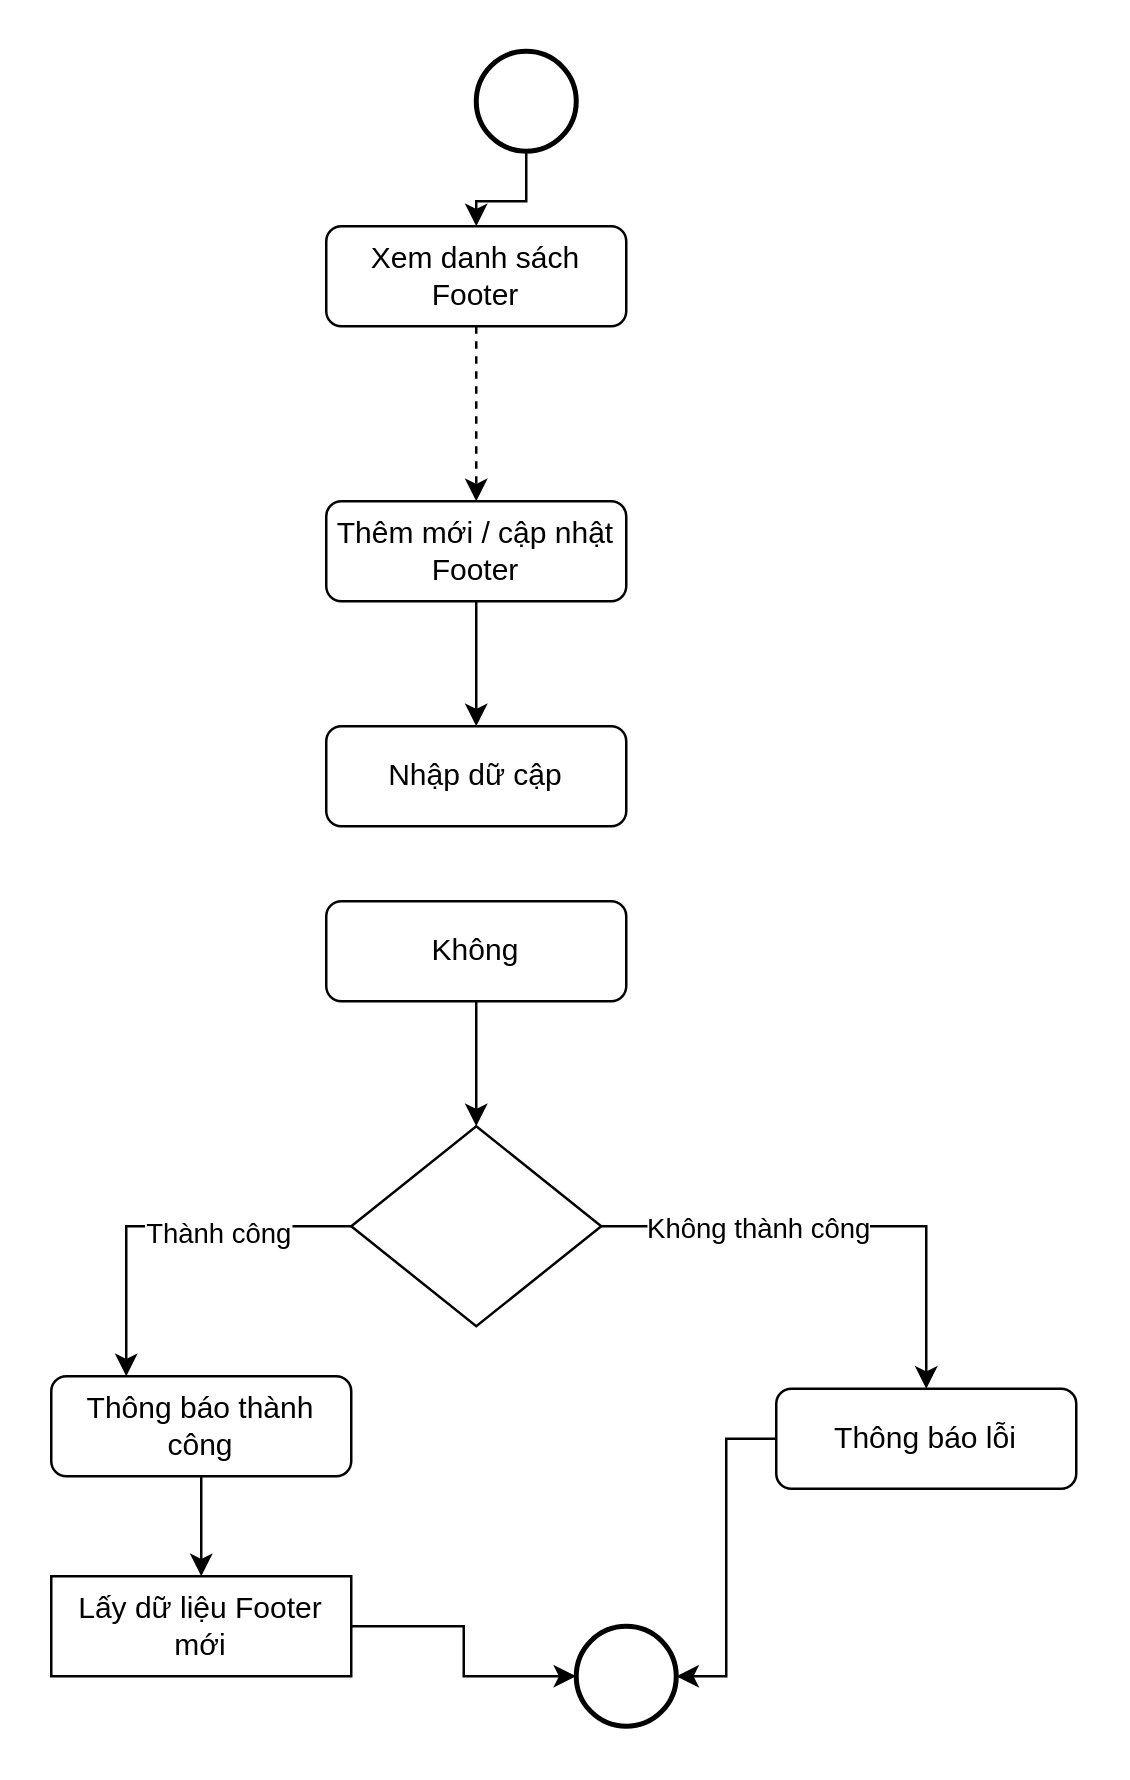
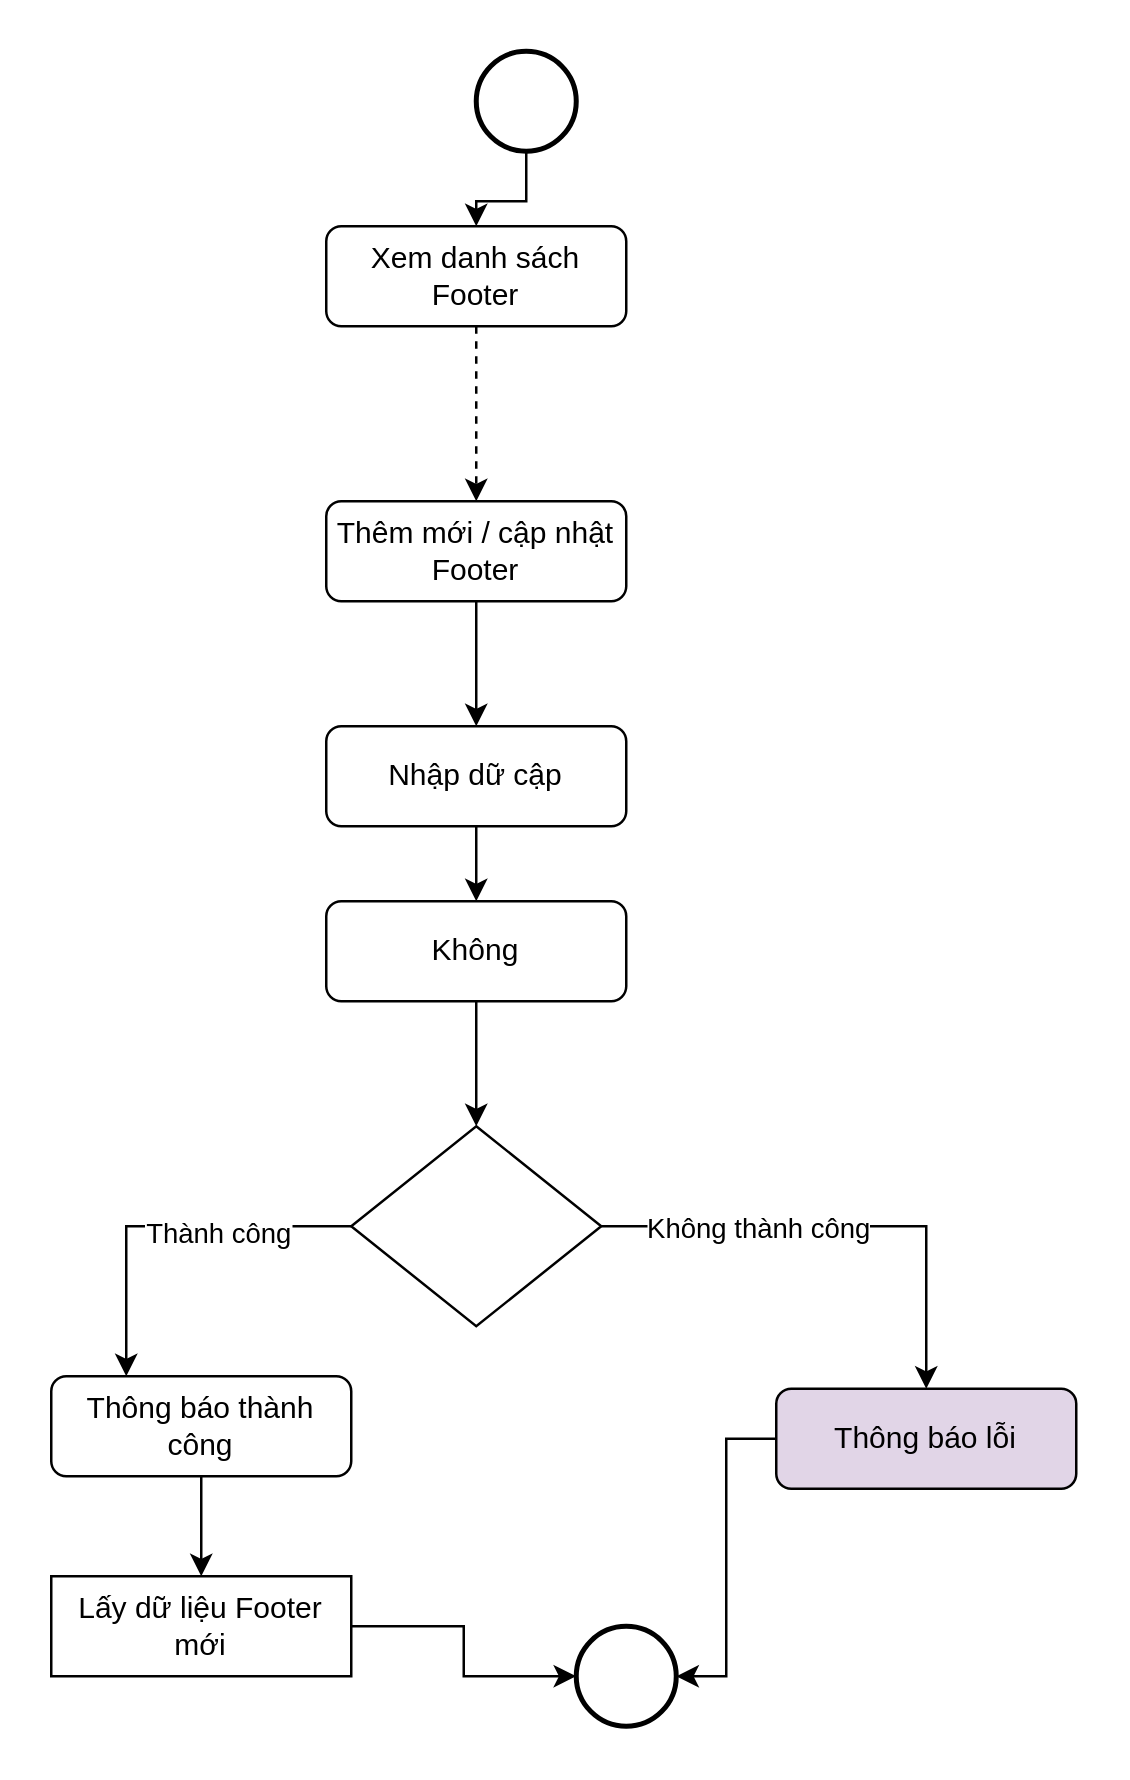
edge "Nhập dữ cập" -> "Không": added
node "Thông báo lỗi": fillcolor #ffffff -> #e1d5e7
